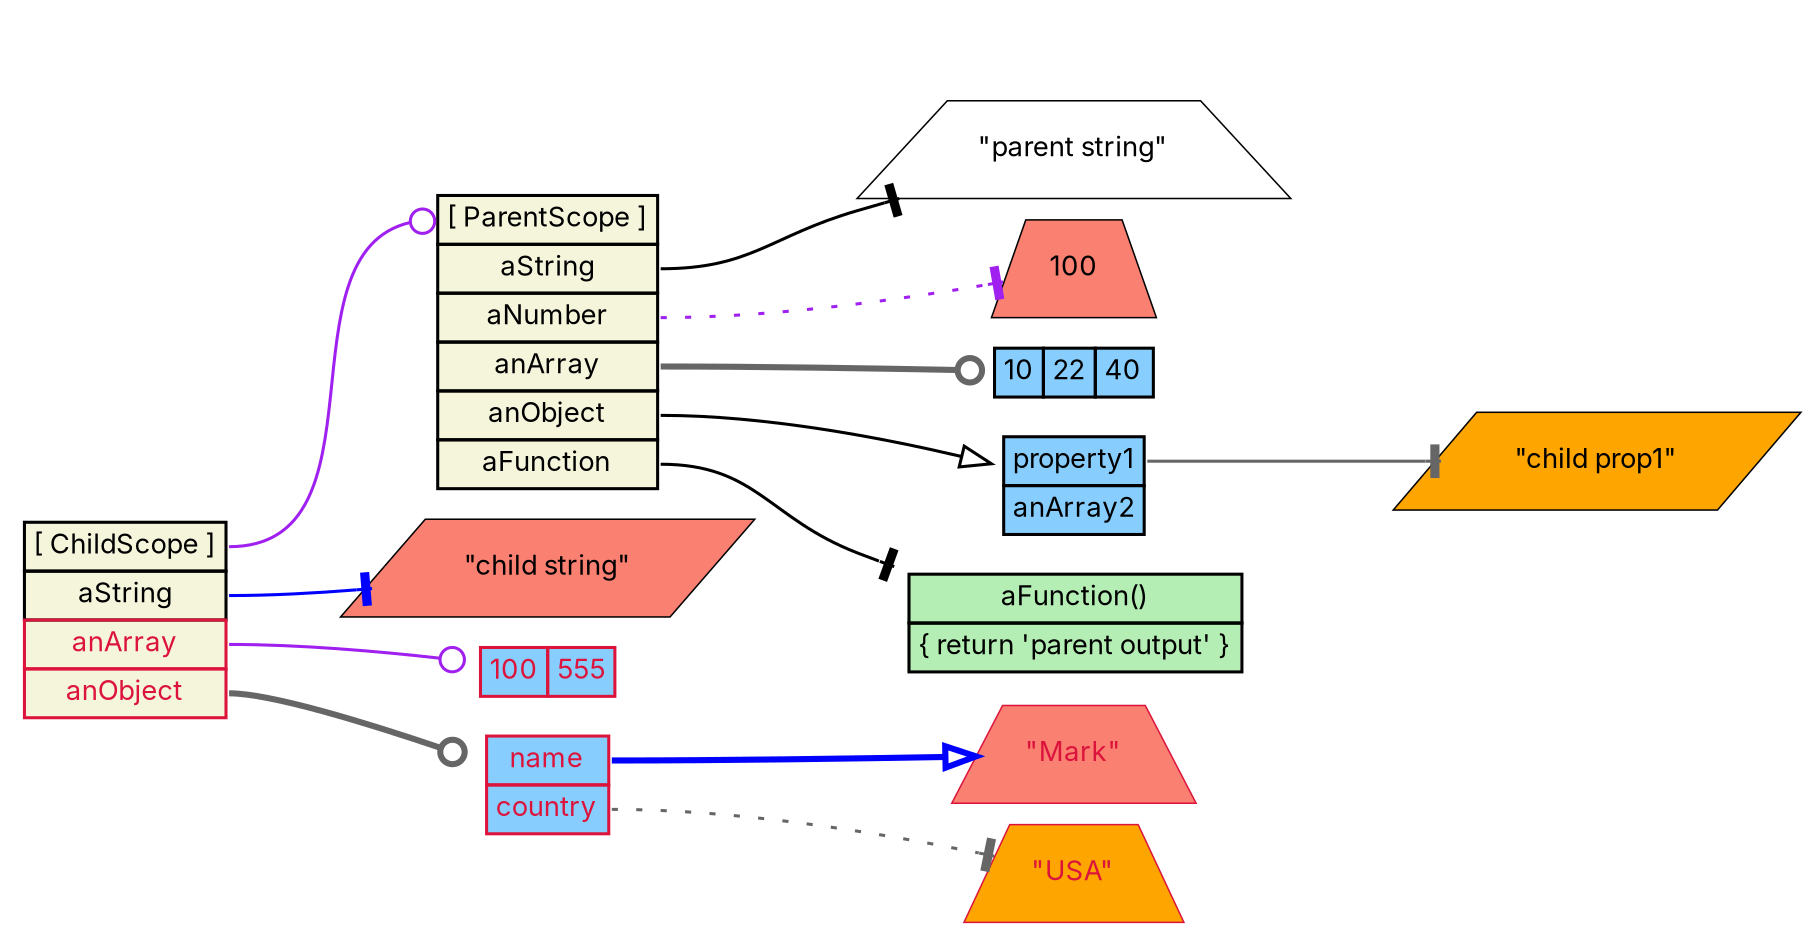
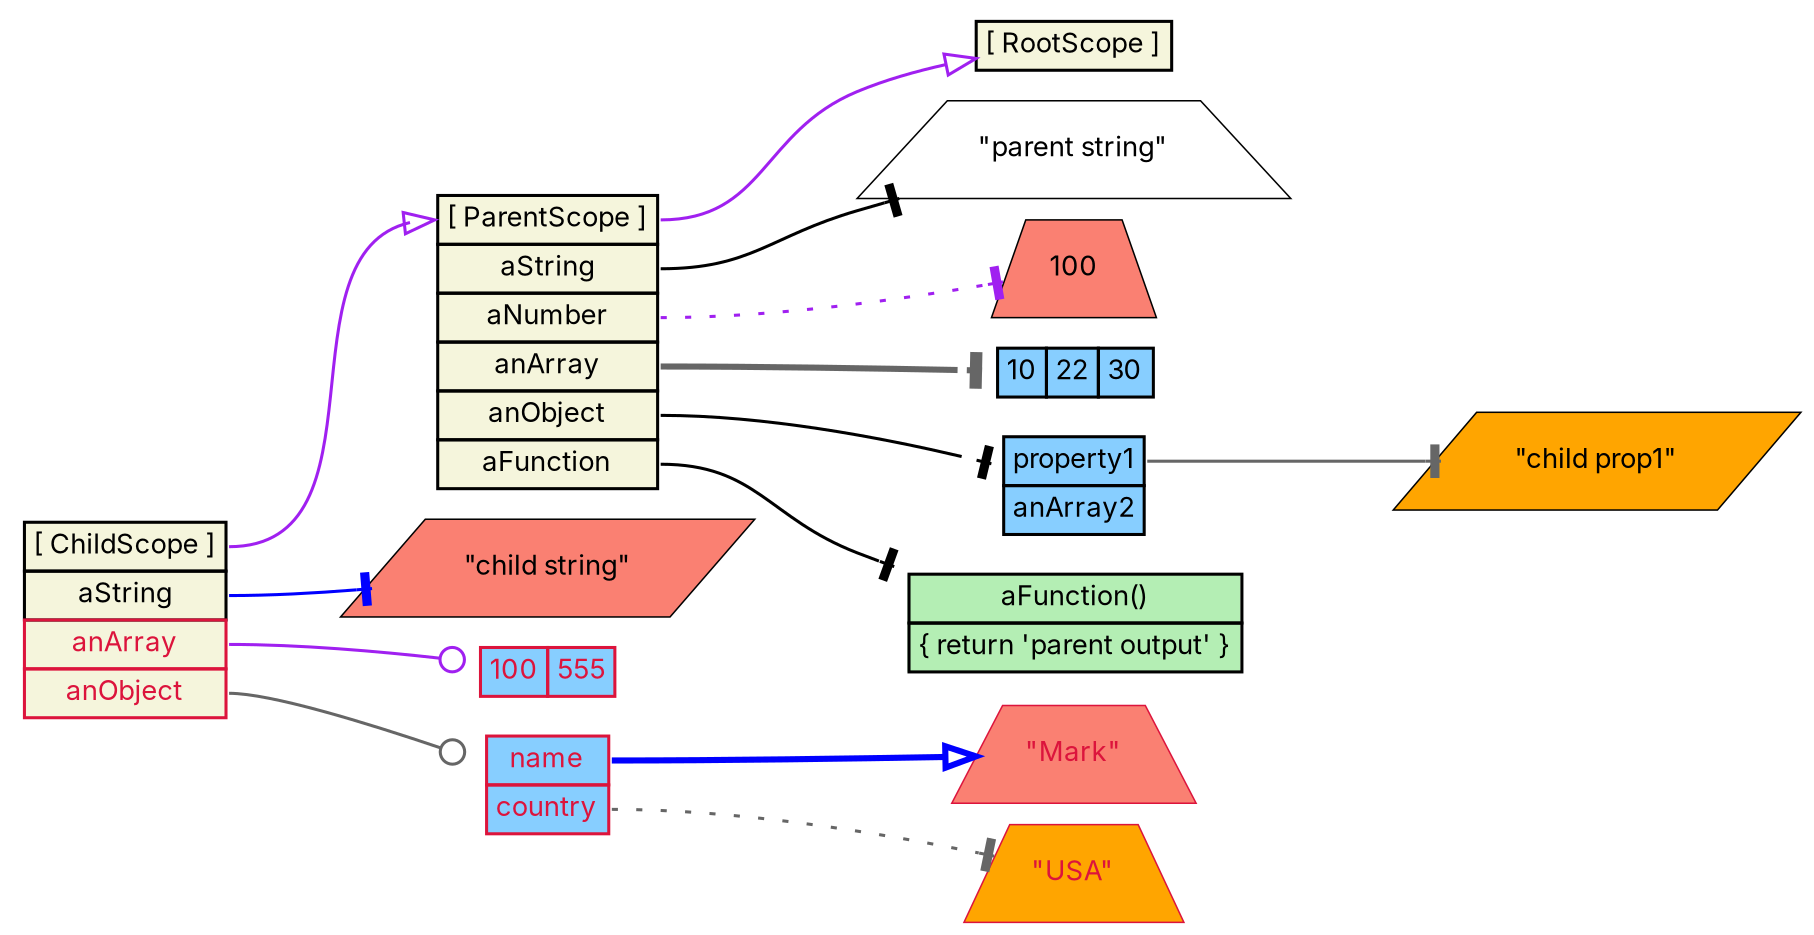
node "[ RootScope ]": added
edge "[ ParentScope ]" -> "10": arrowhead odot -> tee
node "10": text "40" -> "30"
edge "[ ChildScope ]" -> "[ ParentScope ]": arrowhead odot -> onormal
edge "[ ParentScope ]" -> "property1": arrowhead onormal -> tee
edge "[ ChildScope ]" -> "name": style bold -> solid
